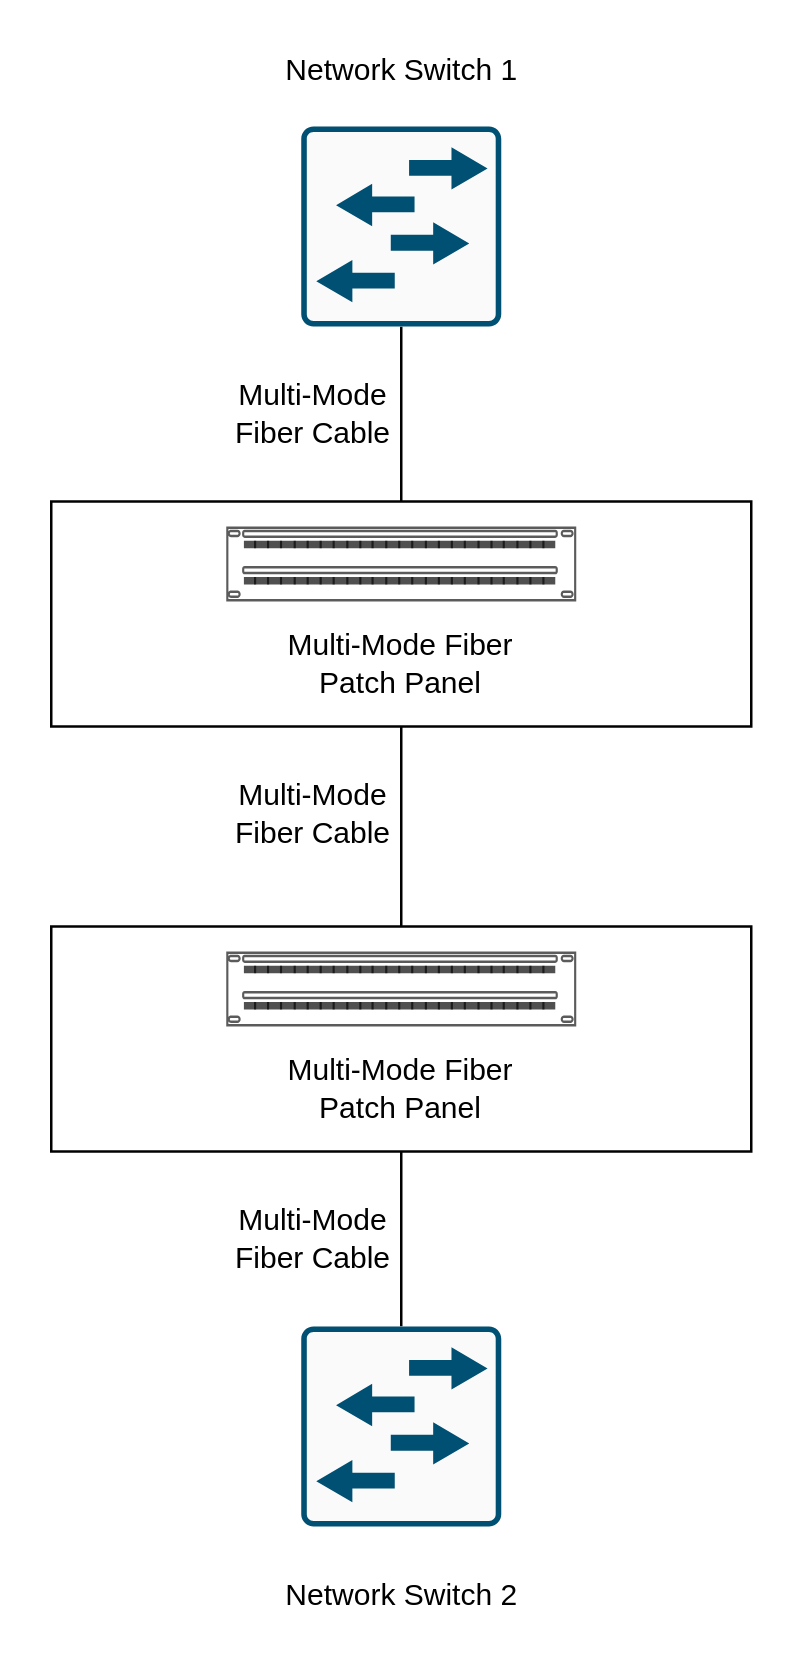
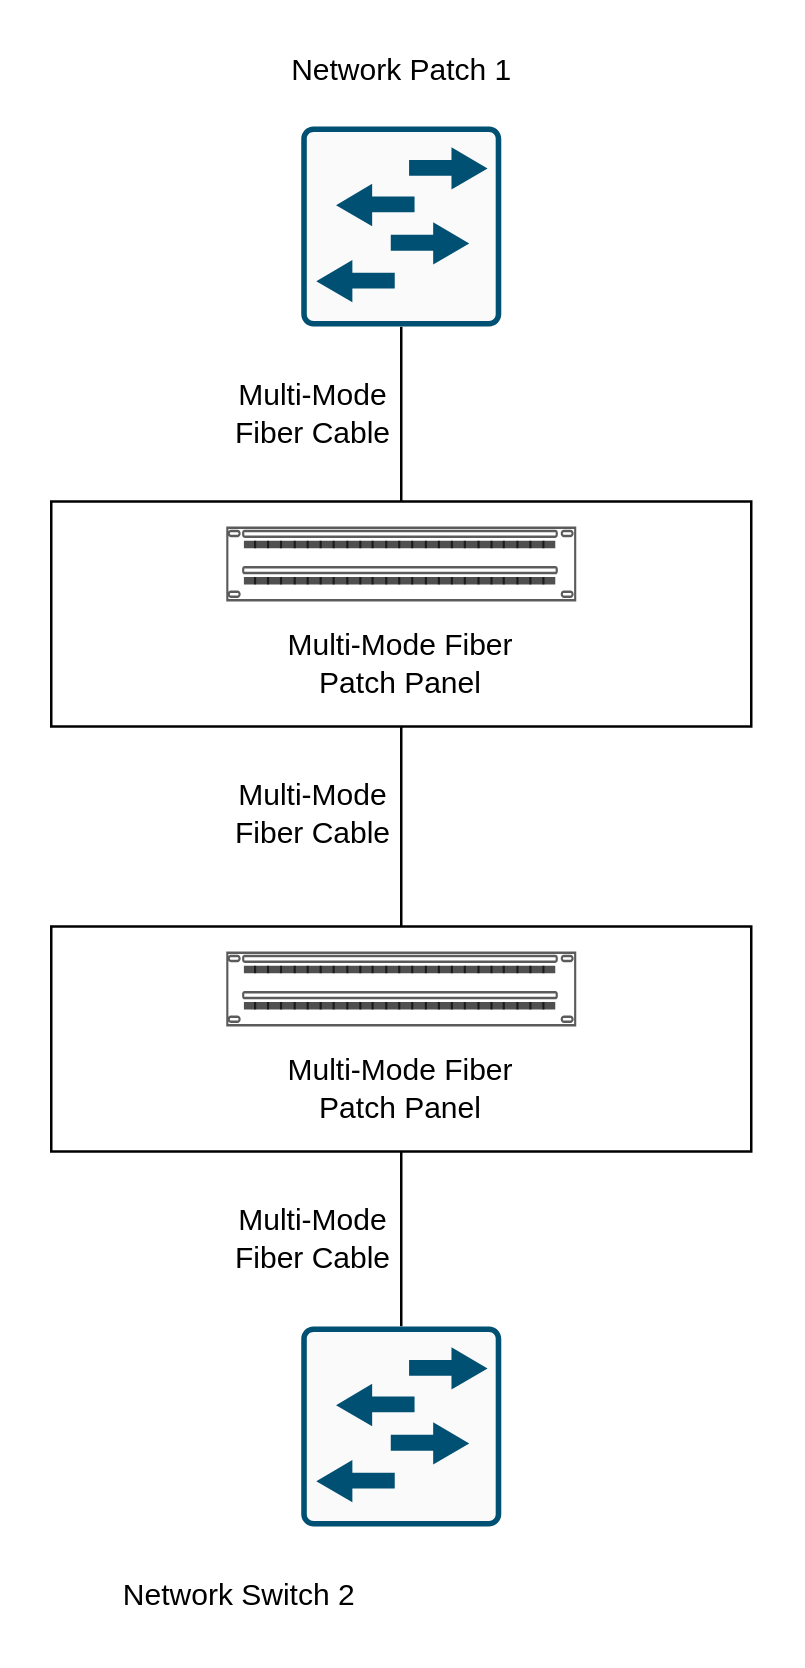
node "Network Switch 1": label "Network Switch 1" -> "Network Patch 1"
node "Network Switch 2": moved (401, 1595) -> (239, 1595)
